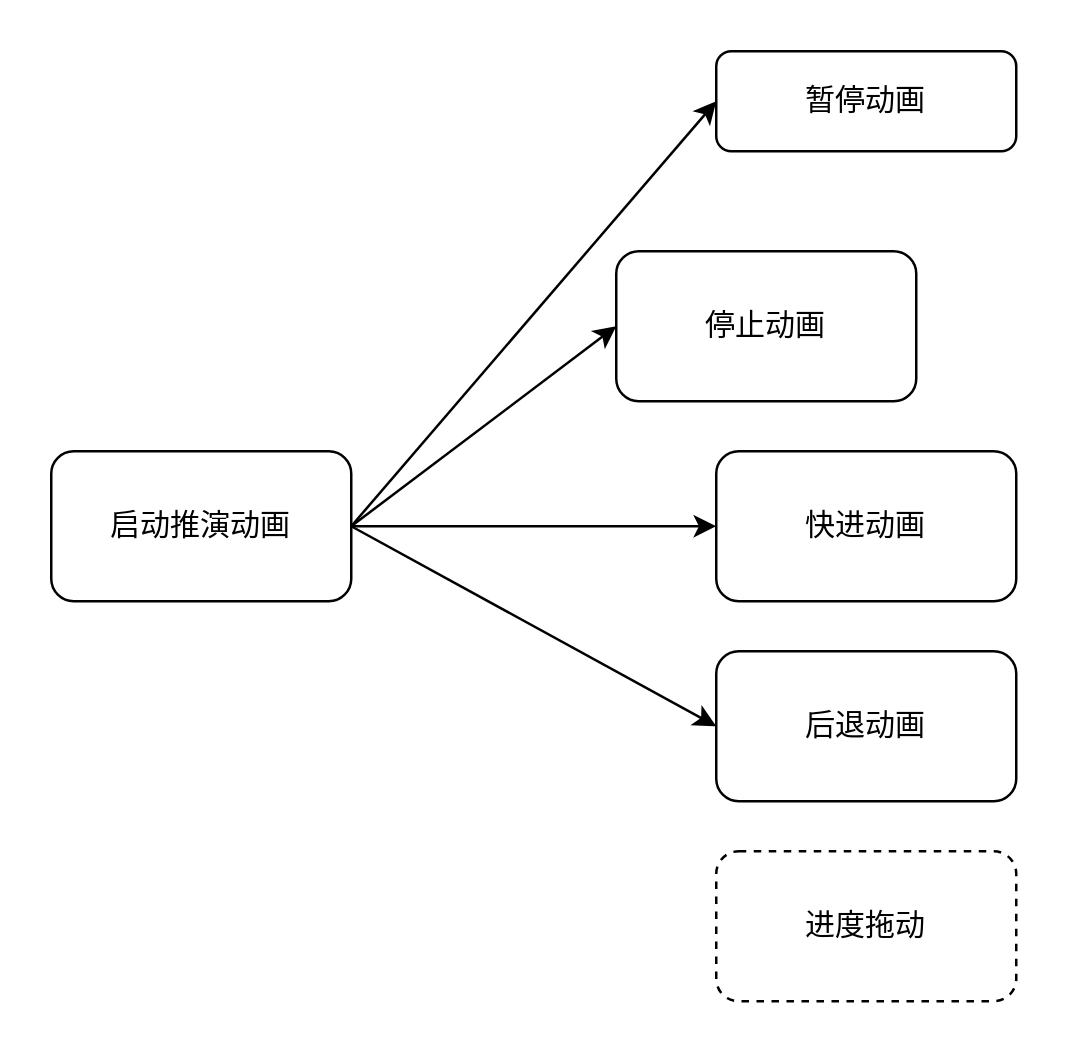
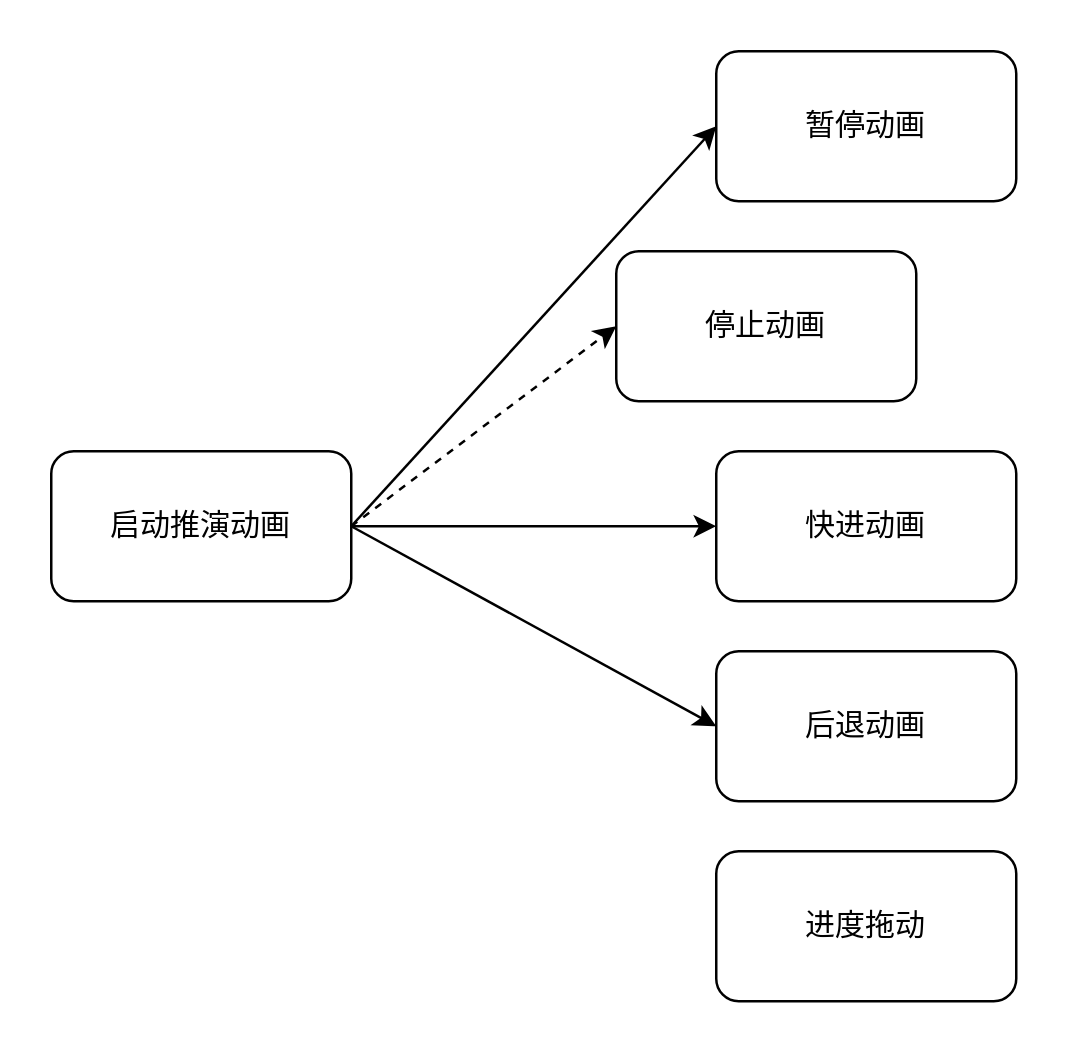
node "暂停动画": size 300x100 -> 300x150
edge "启动推演动画" -> "停止动画": style solid -> dashed
node "进度拖动": style dashed -> solid
